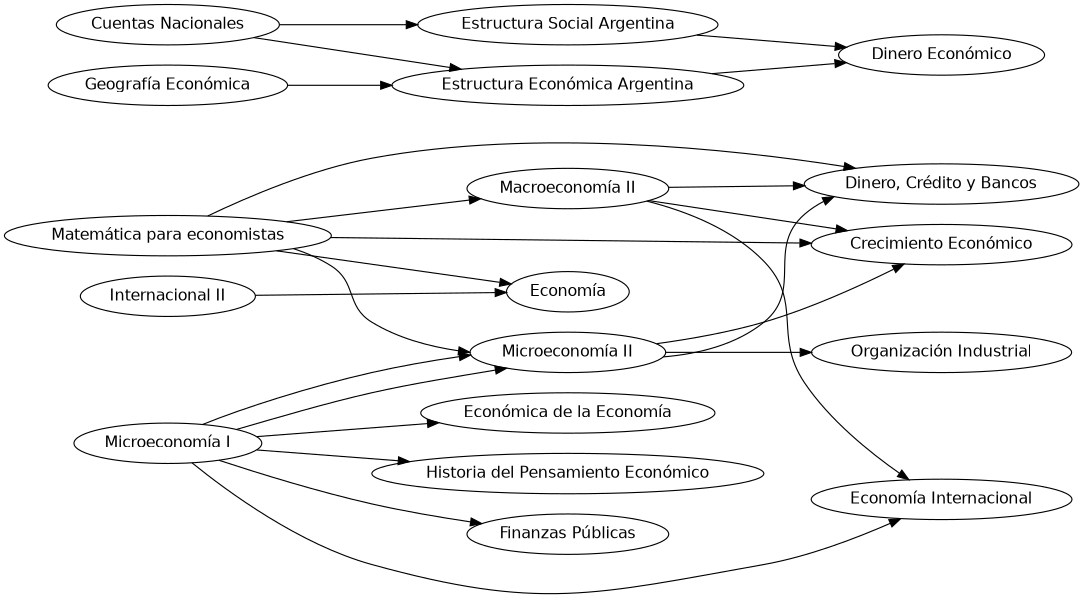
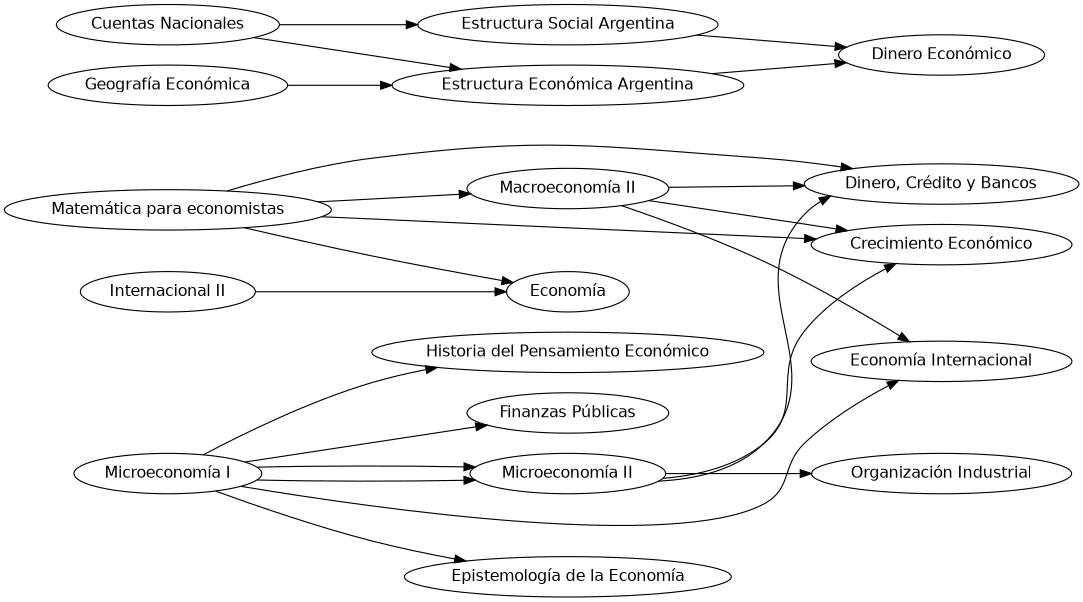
edge "Matemática para economistas" -> "Microeconomía II": removed
node "Económica de la Economía": label "Económica de la Economía" -> "Epistemología de la Economía"
